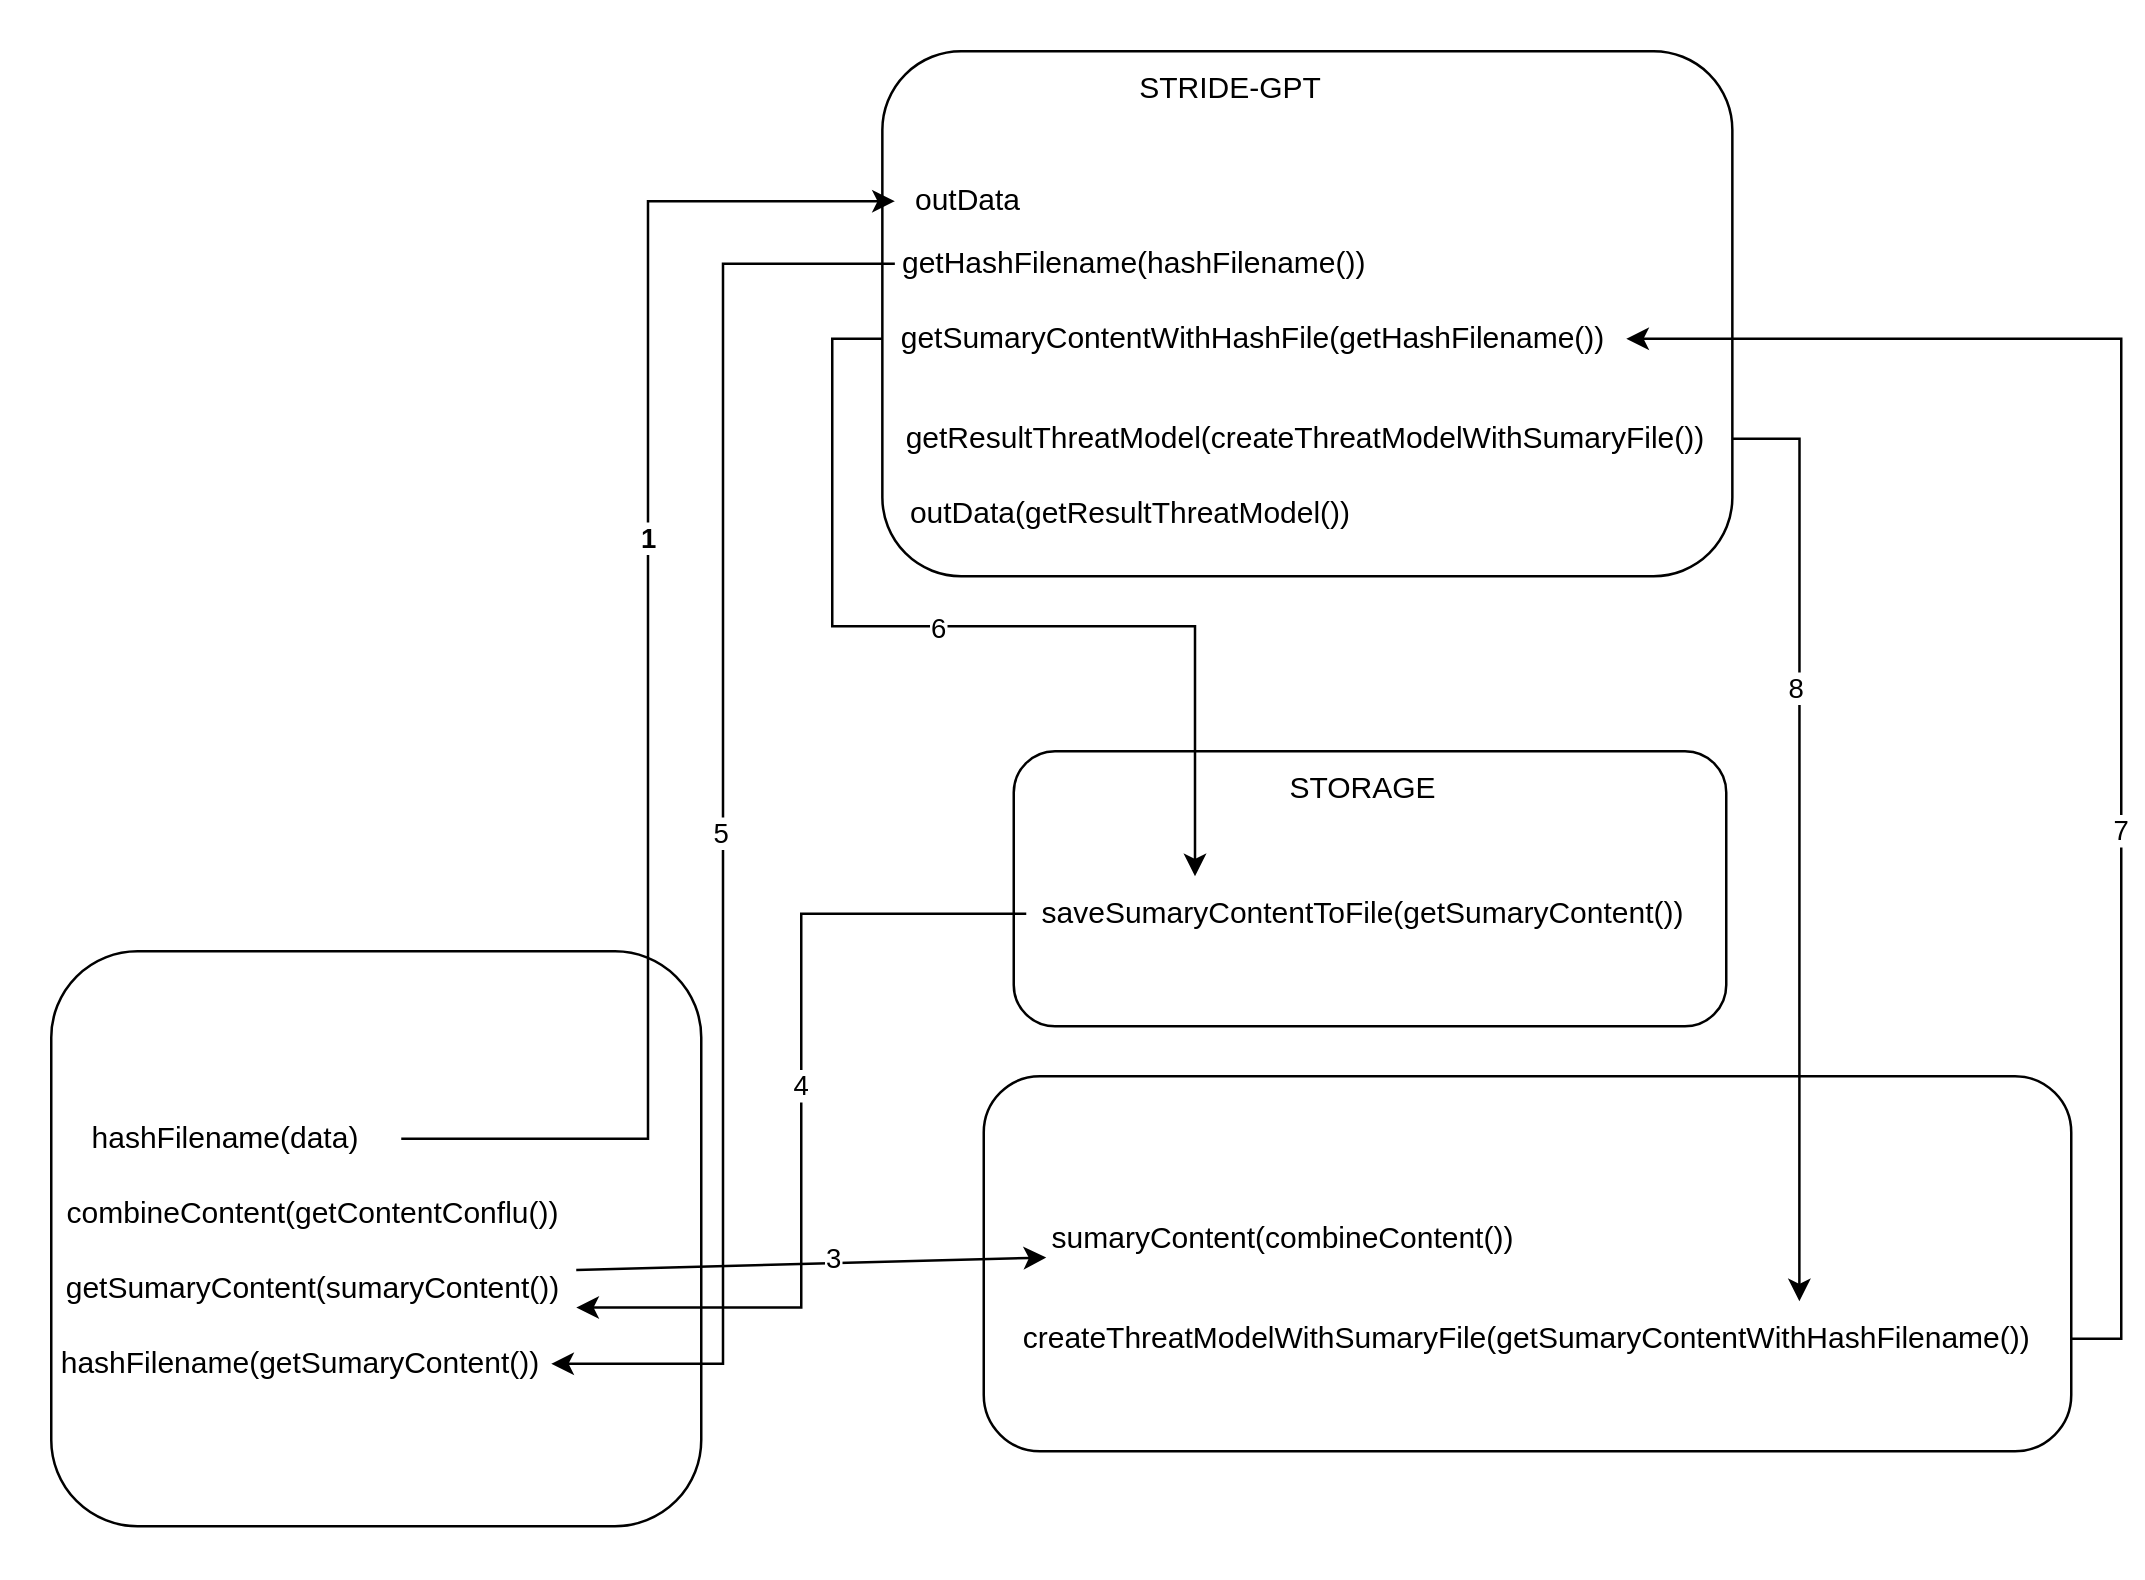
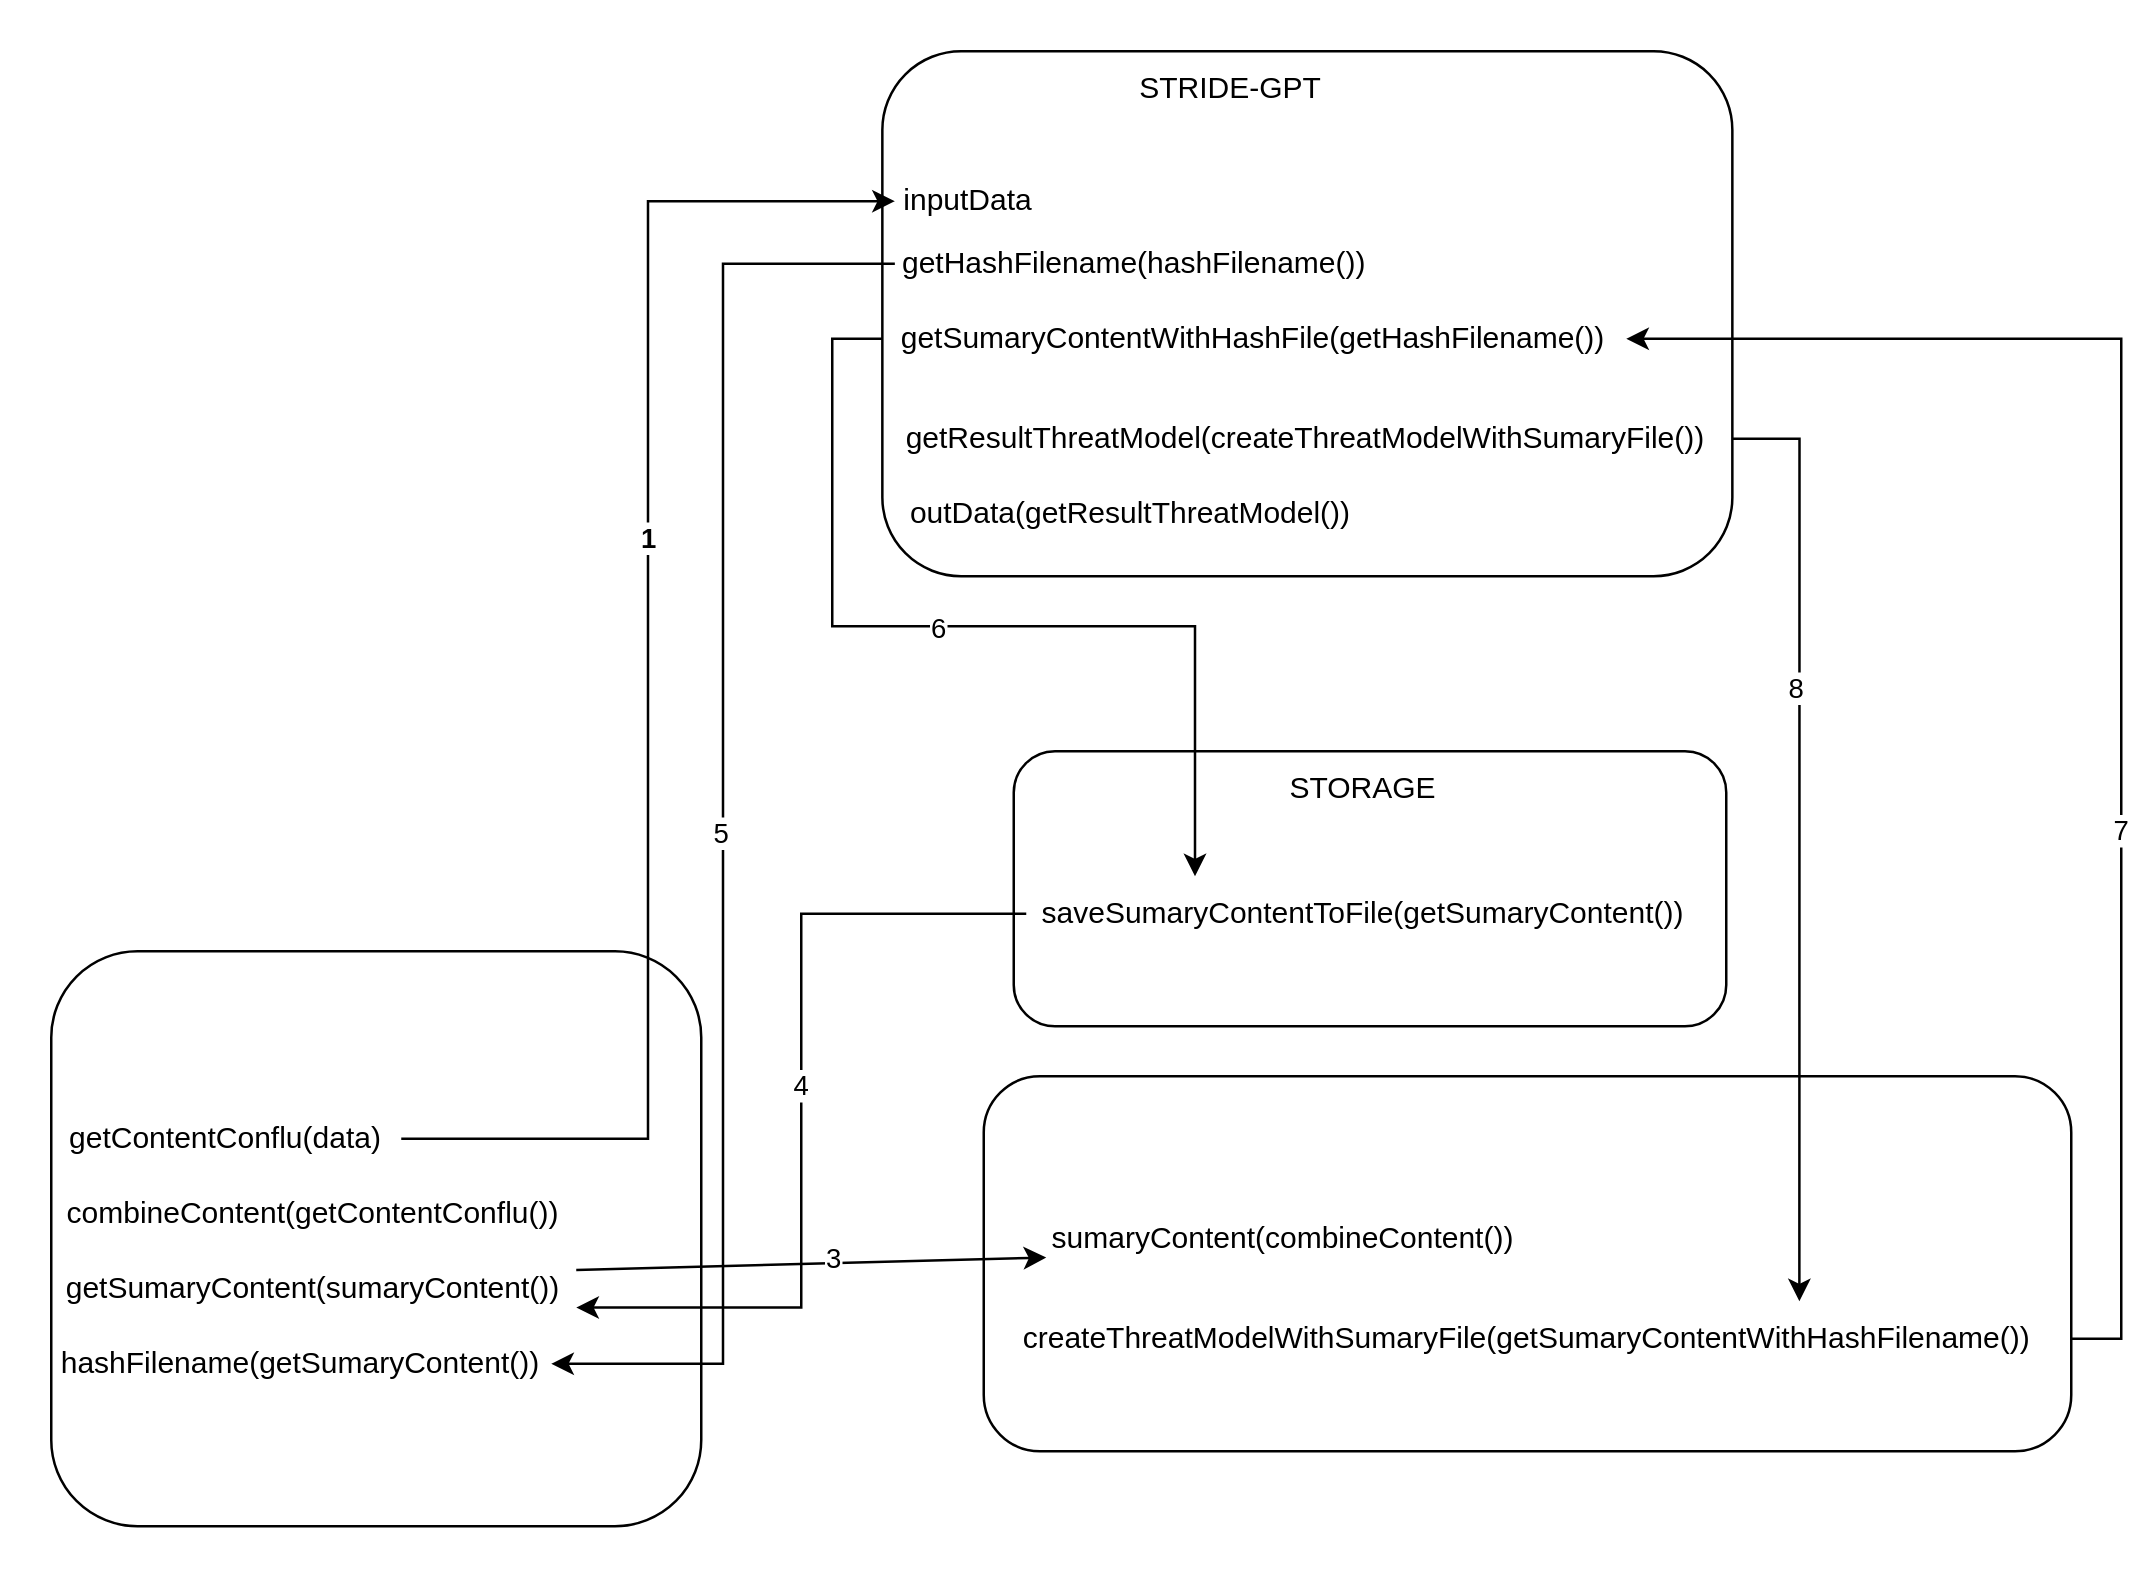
node "outData": label "outData" -> "inputData"
node "hashFilename(data)": label "hashFilename(data)" -> "getContentConflu(data)"
